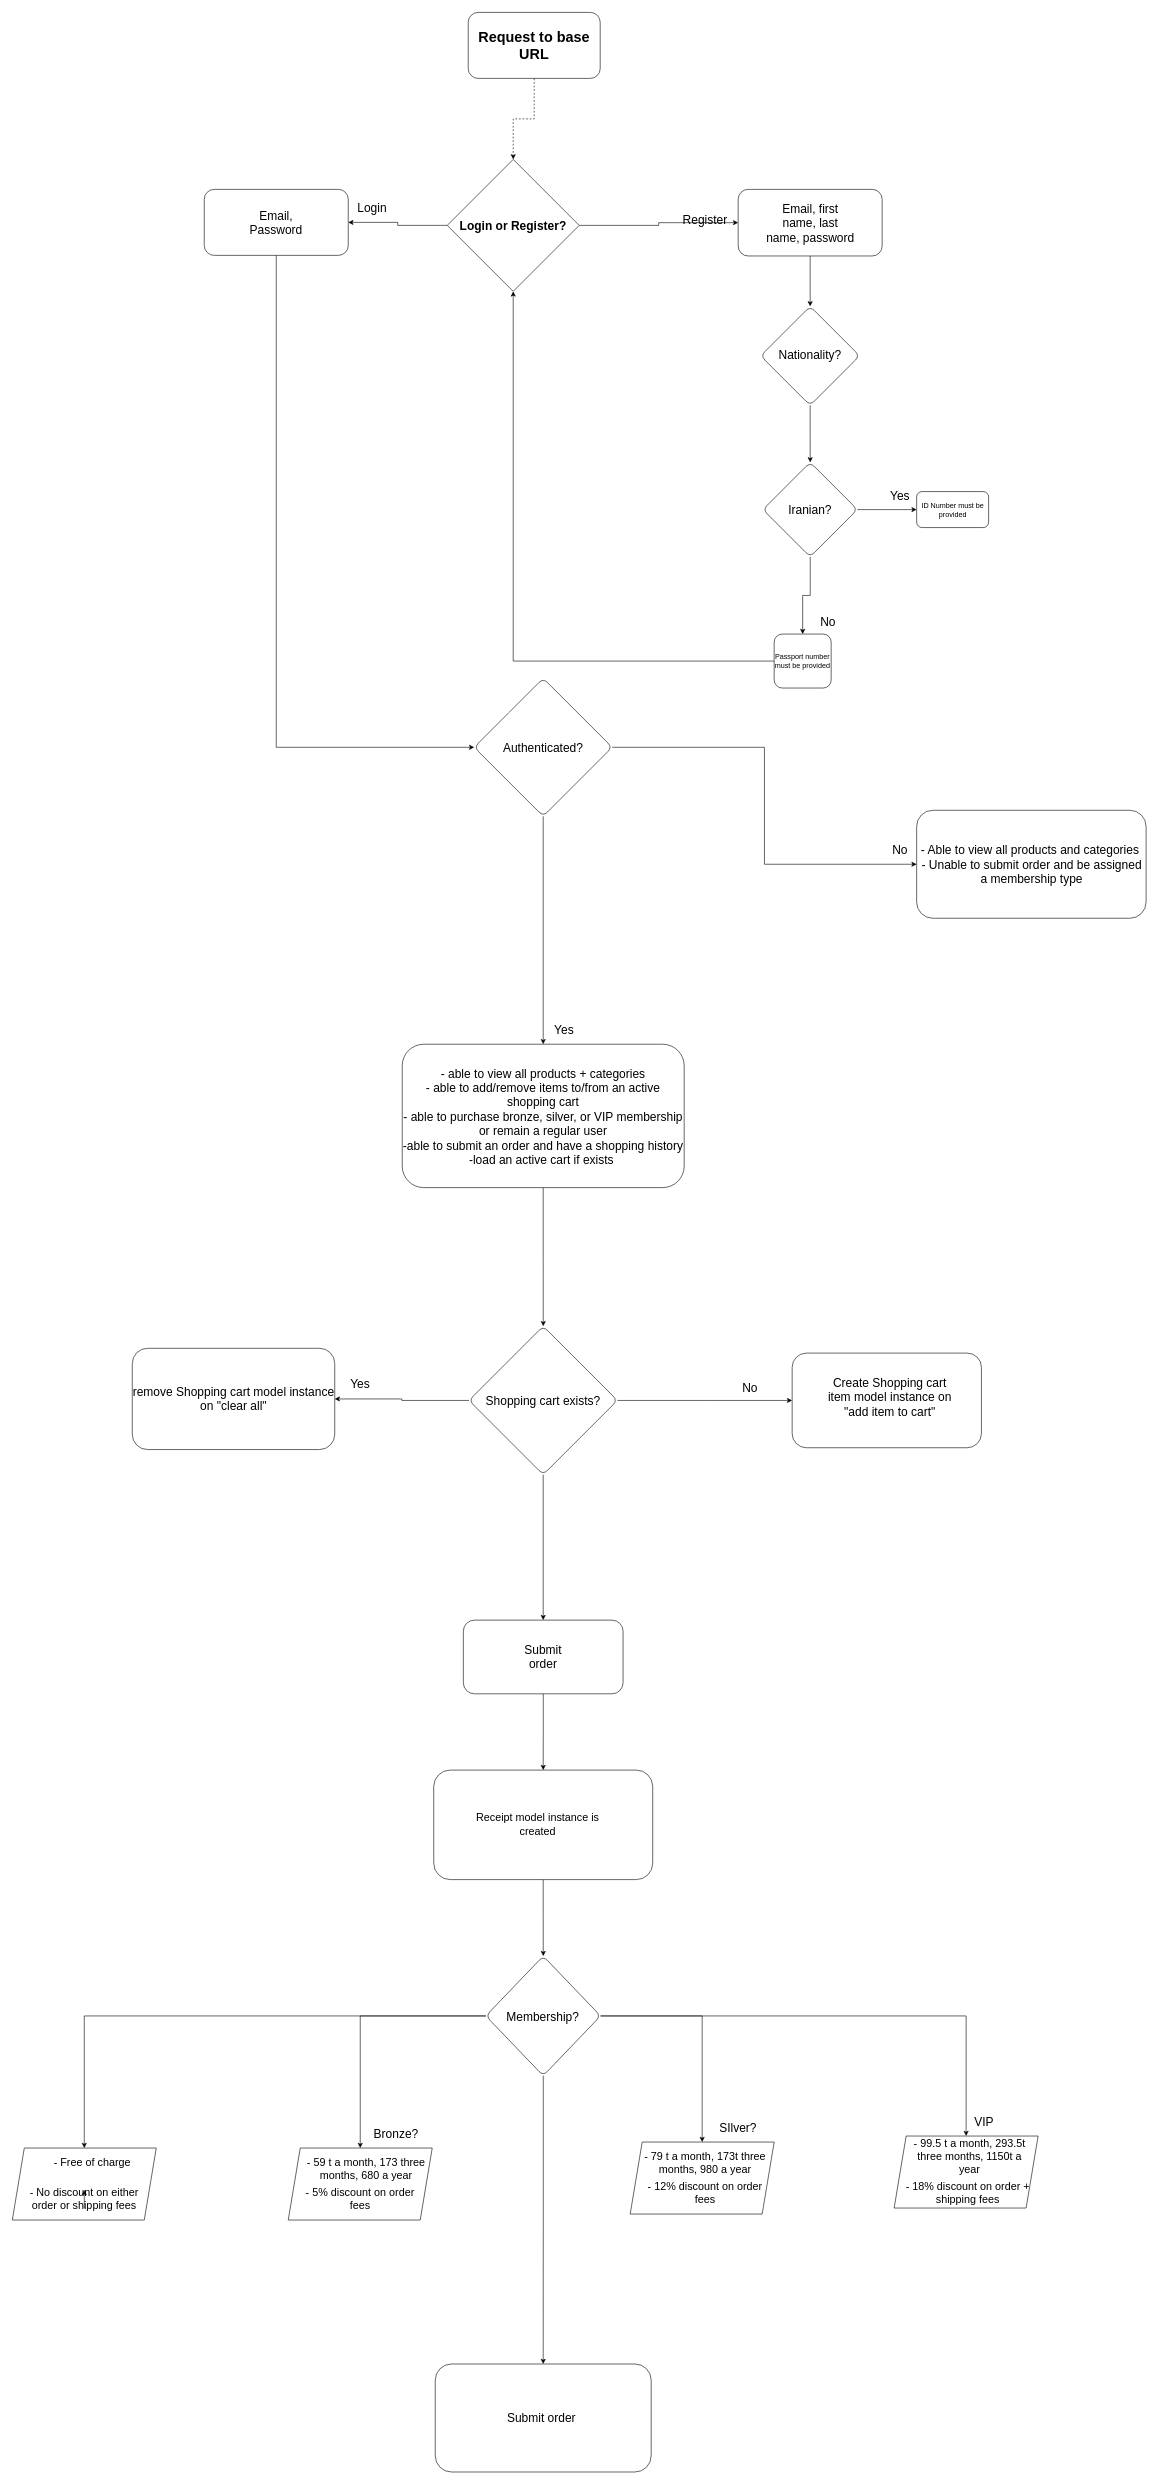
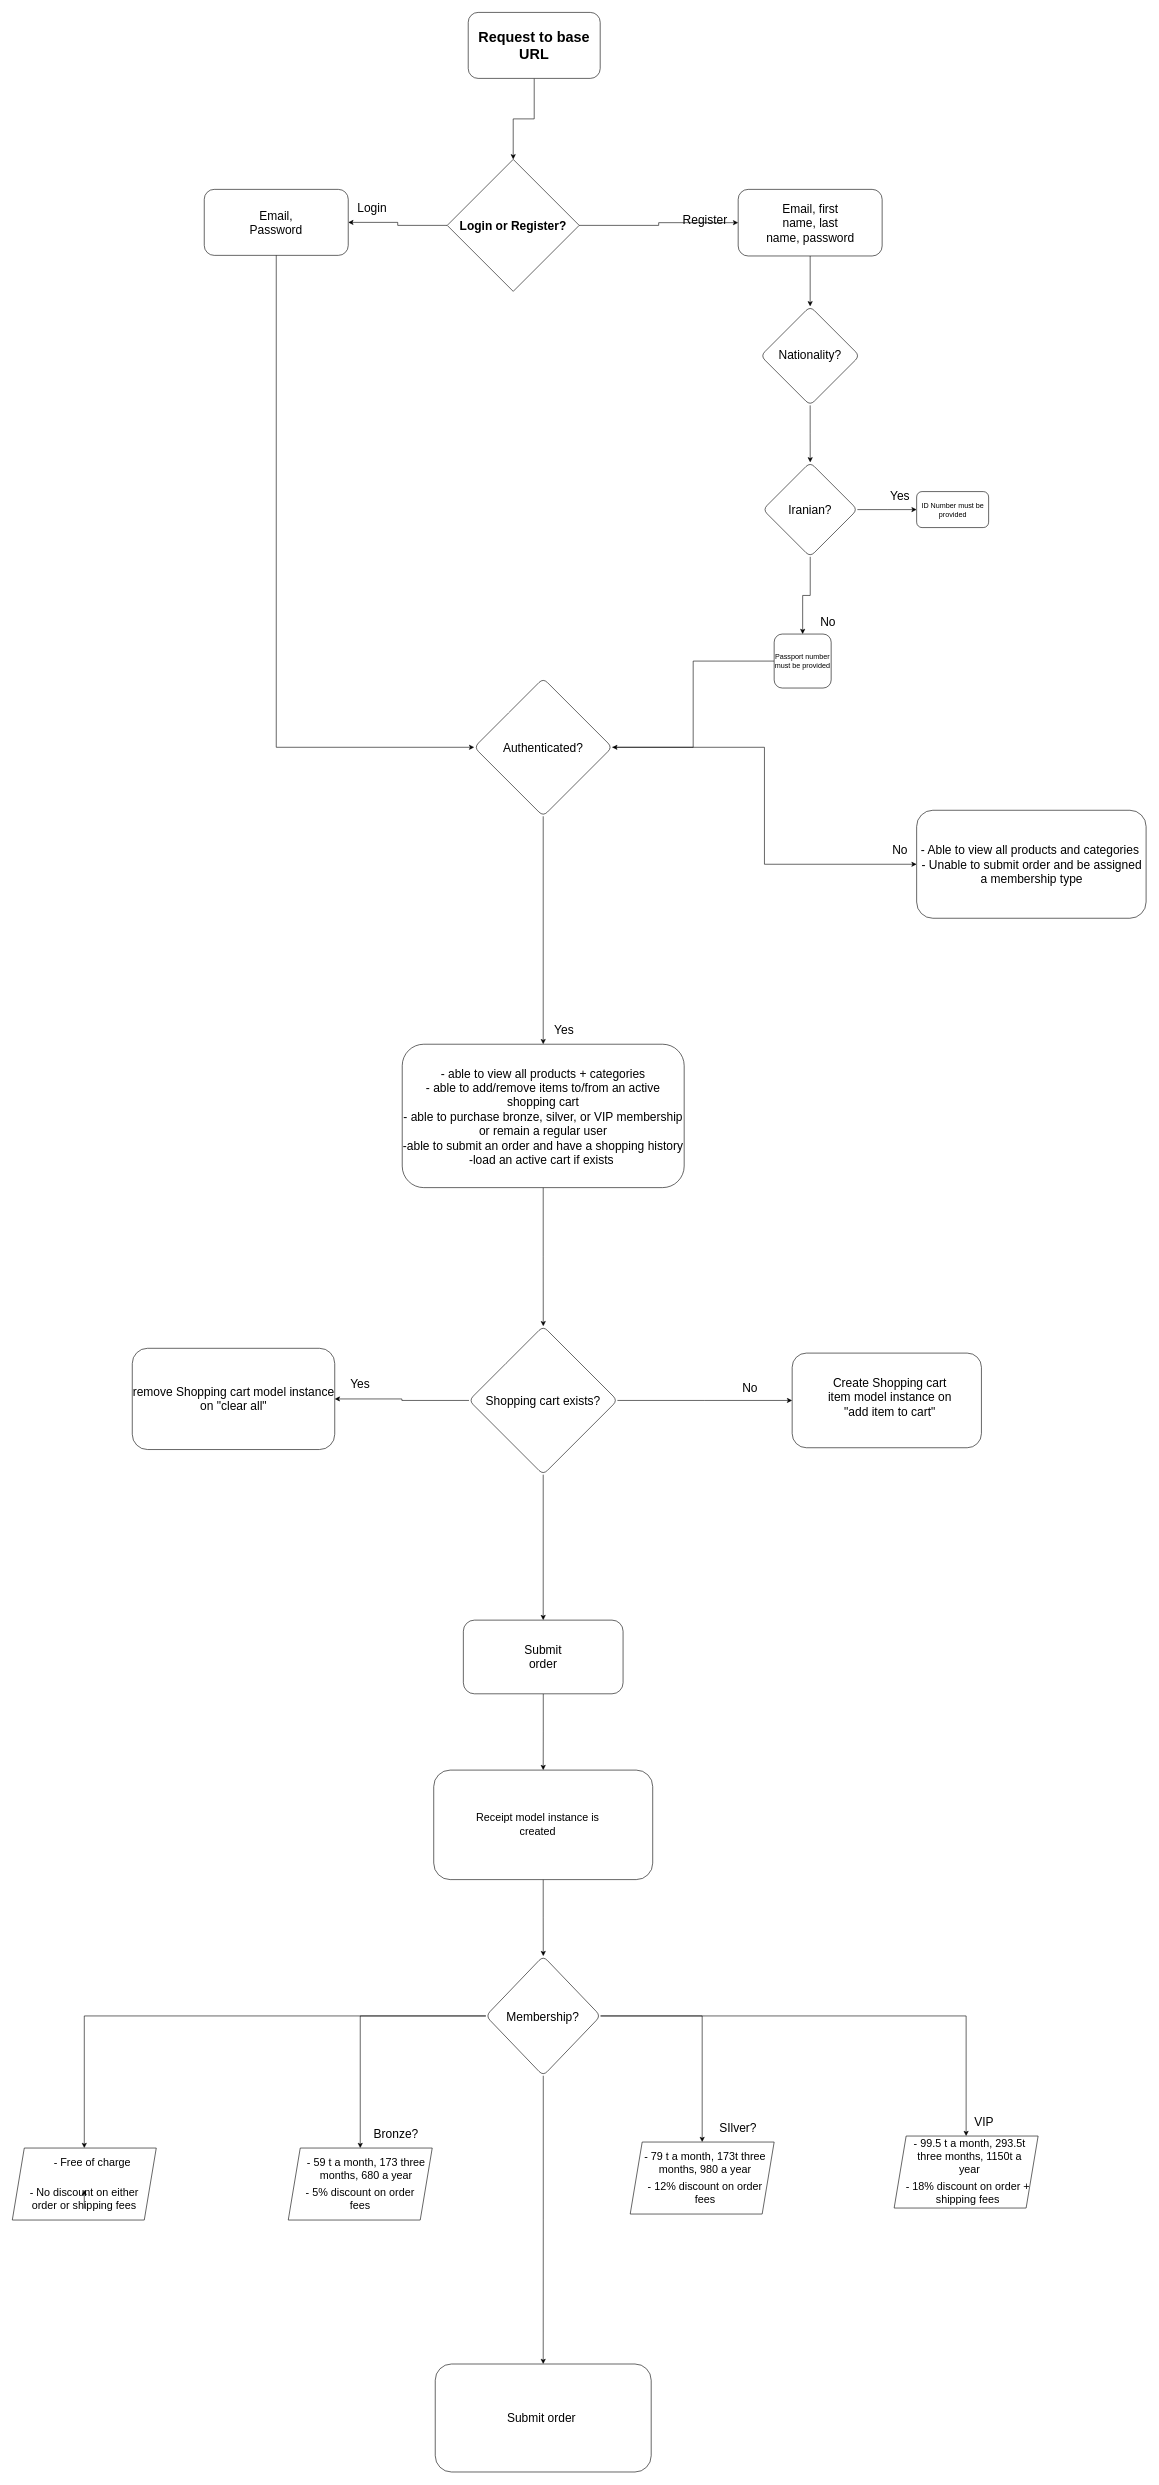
edge "Request to base URL" -> "Login or Register?": style dashed -> solid
edge "Passport number must be provided" -> "Login or Register?": now "Passport number must be provided" -> "Authenticated?"
